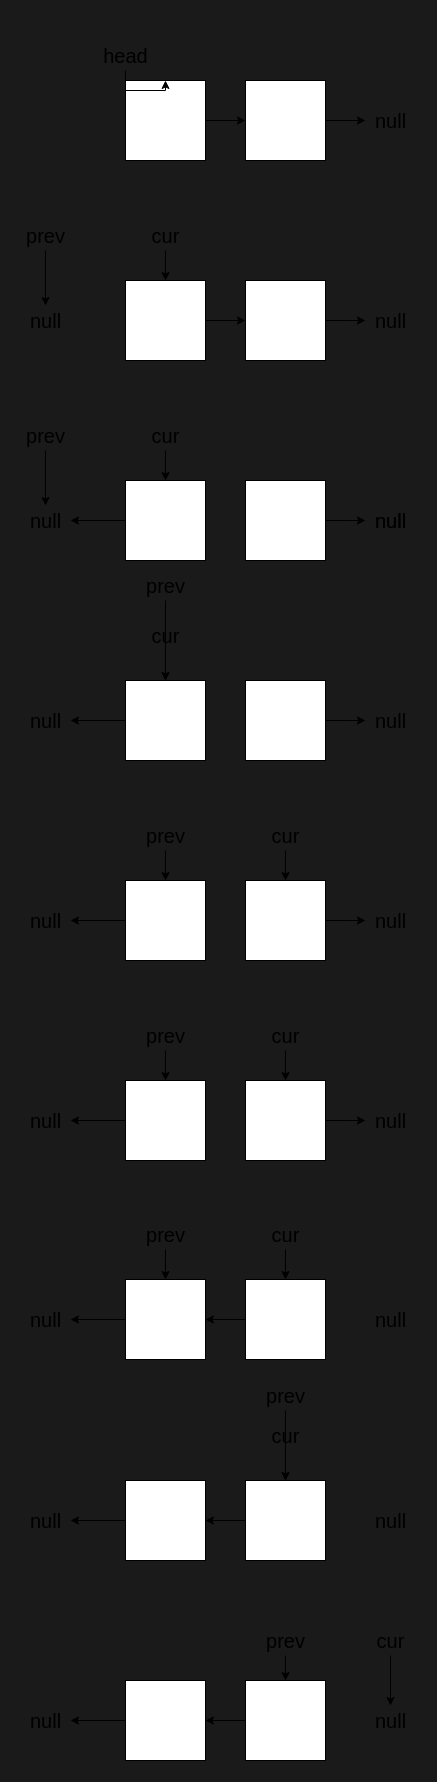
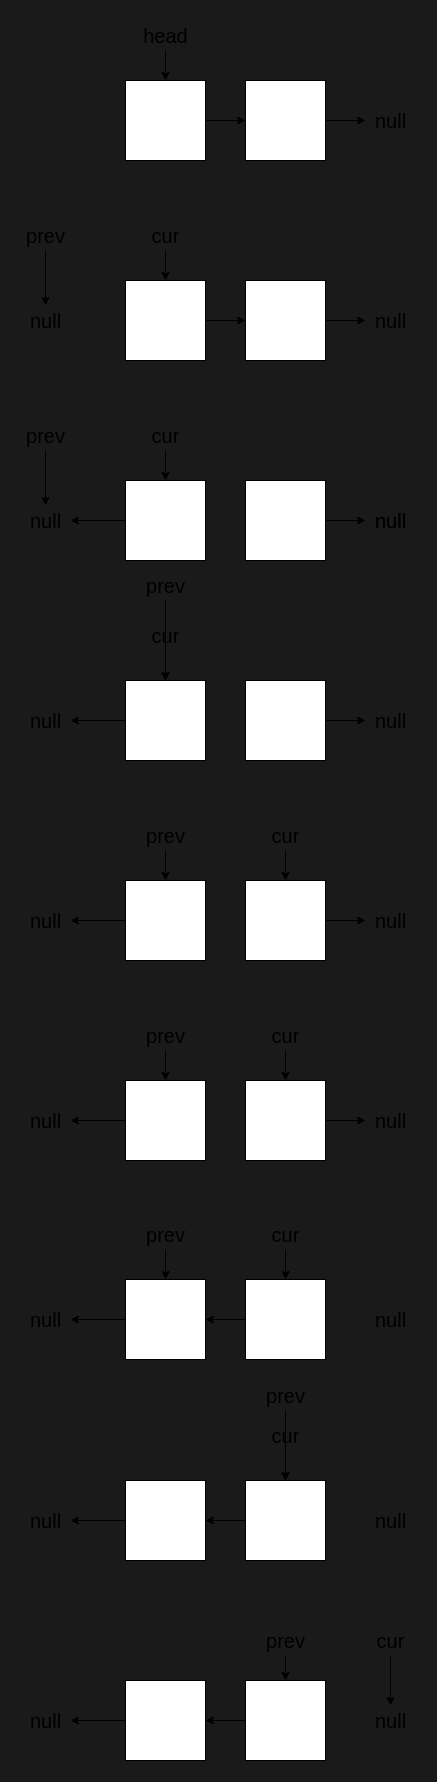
node "head": moved (126, 56) -> (166, 36)
